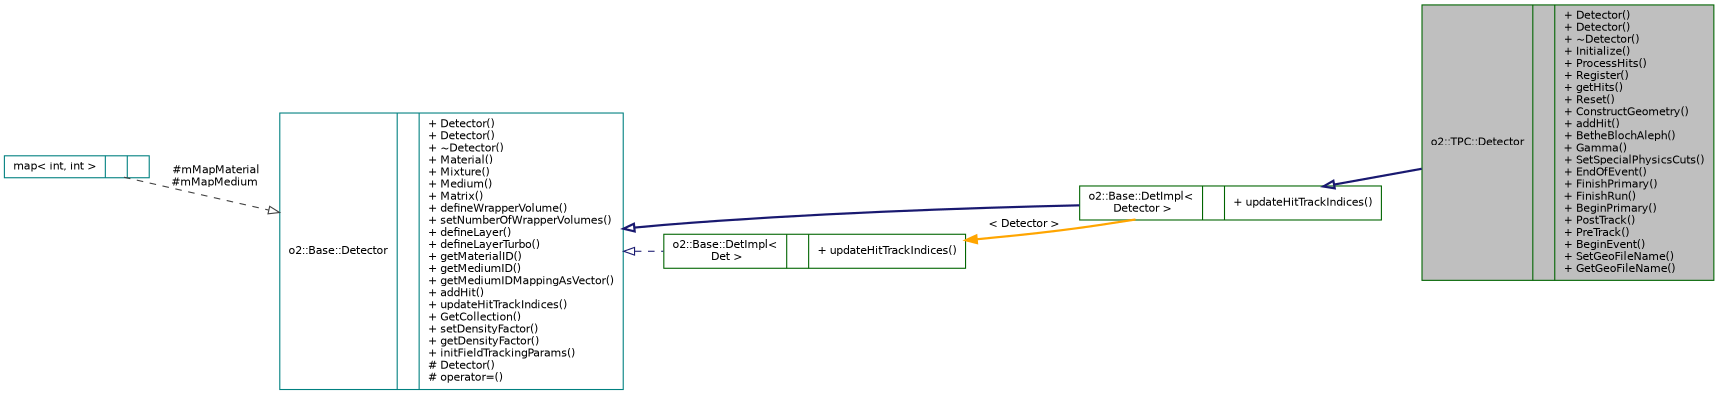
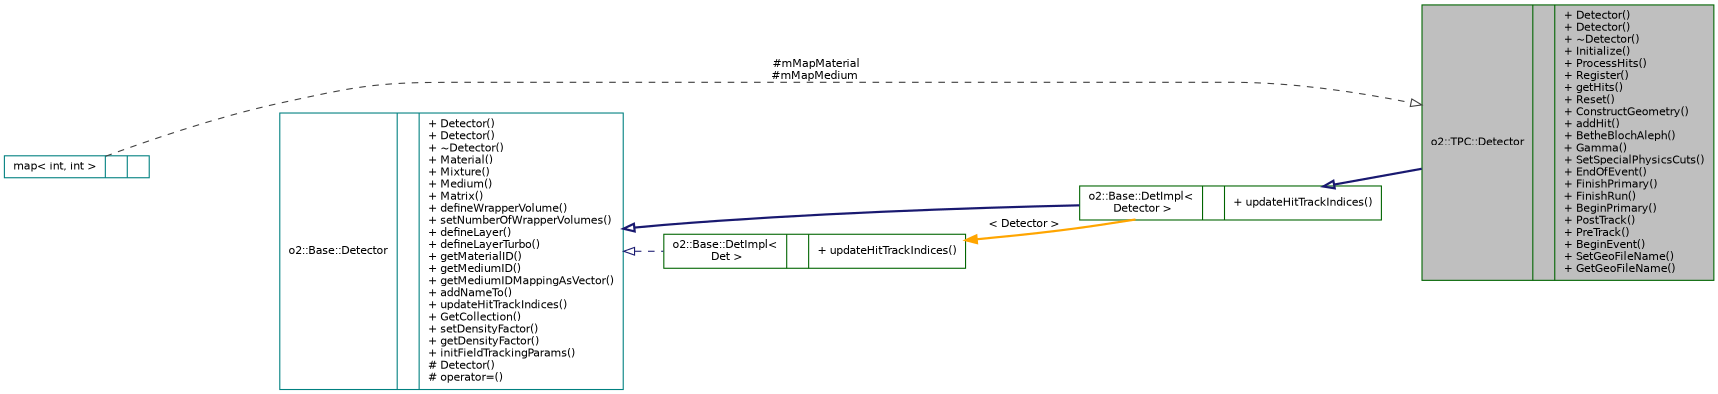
edge "map< int, int >" -> "o2::Base::Detector": now "map< int, int >" -> "o2::TPC::Detector"
node "o2::Base::Detector": text "+ addHit()" -> "+ addNameTo()"
